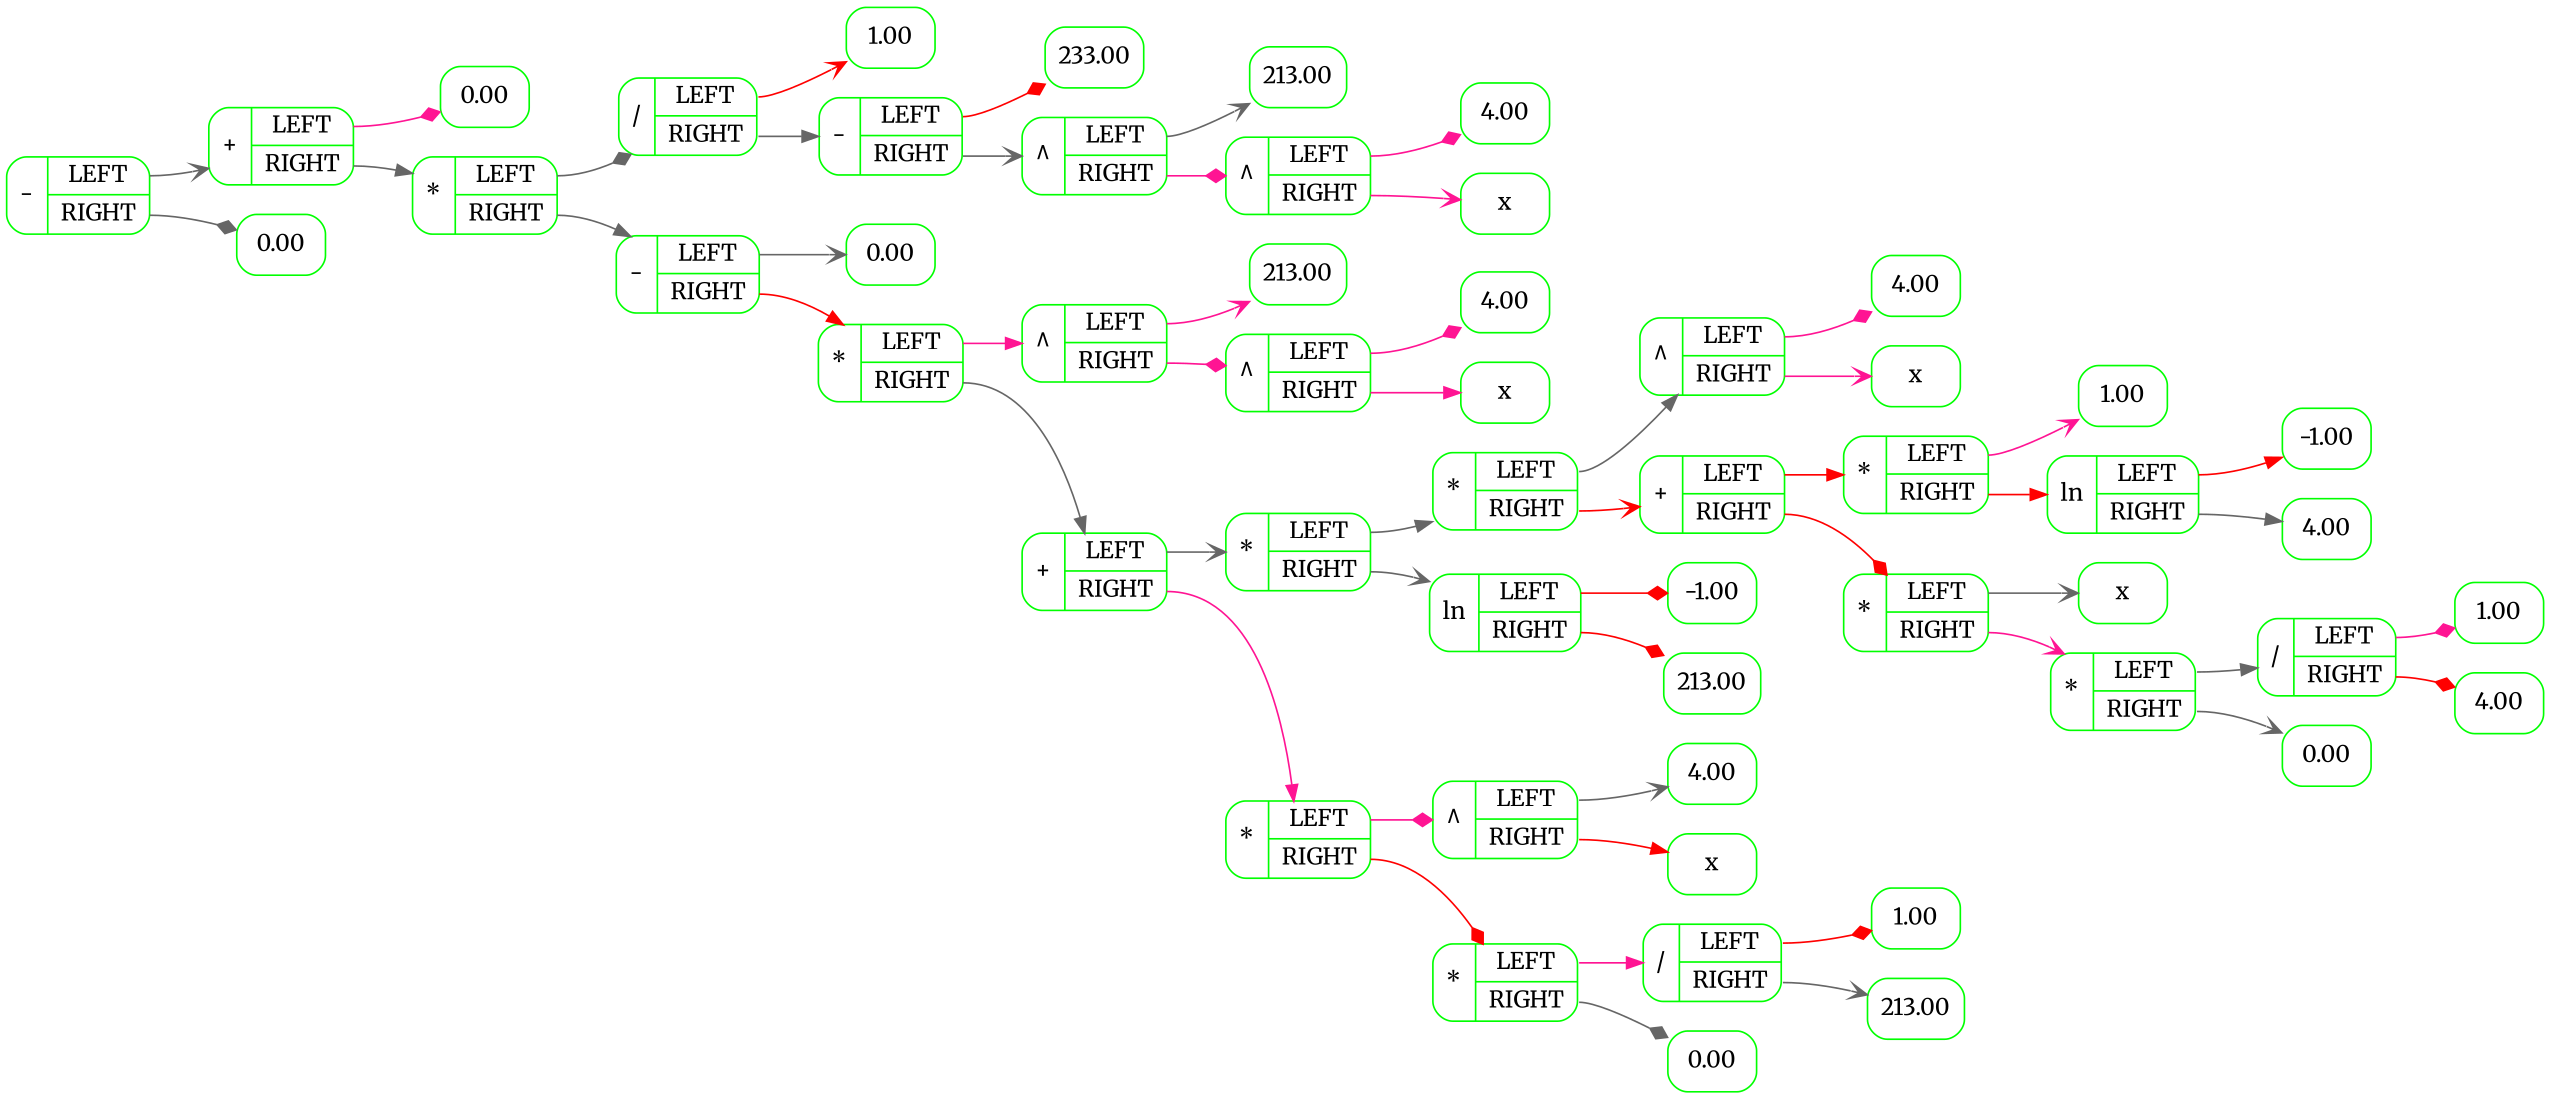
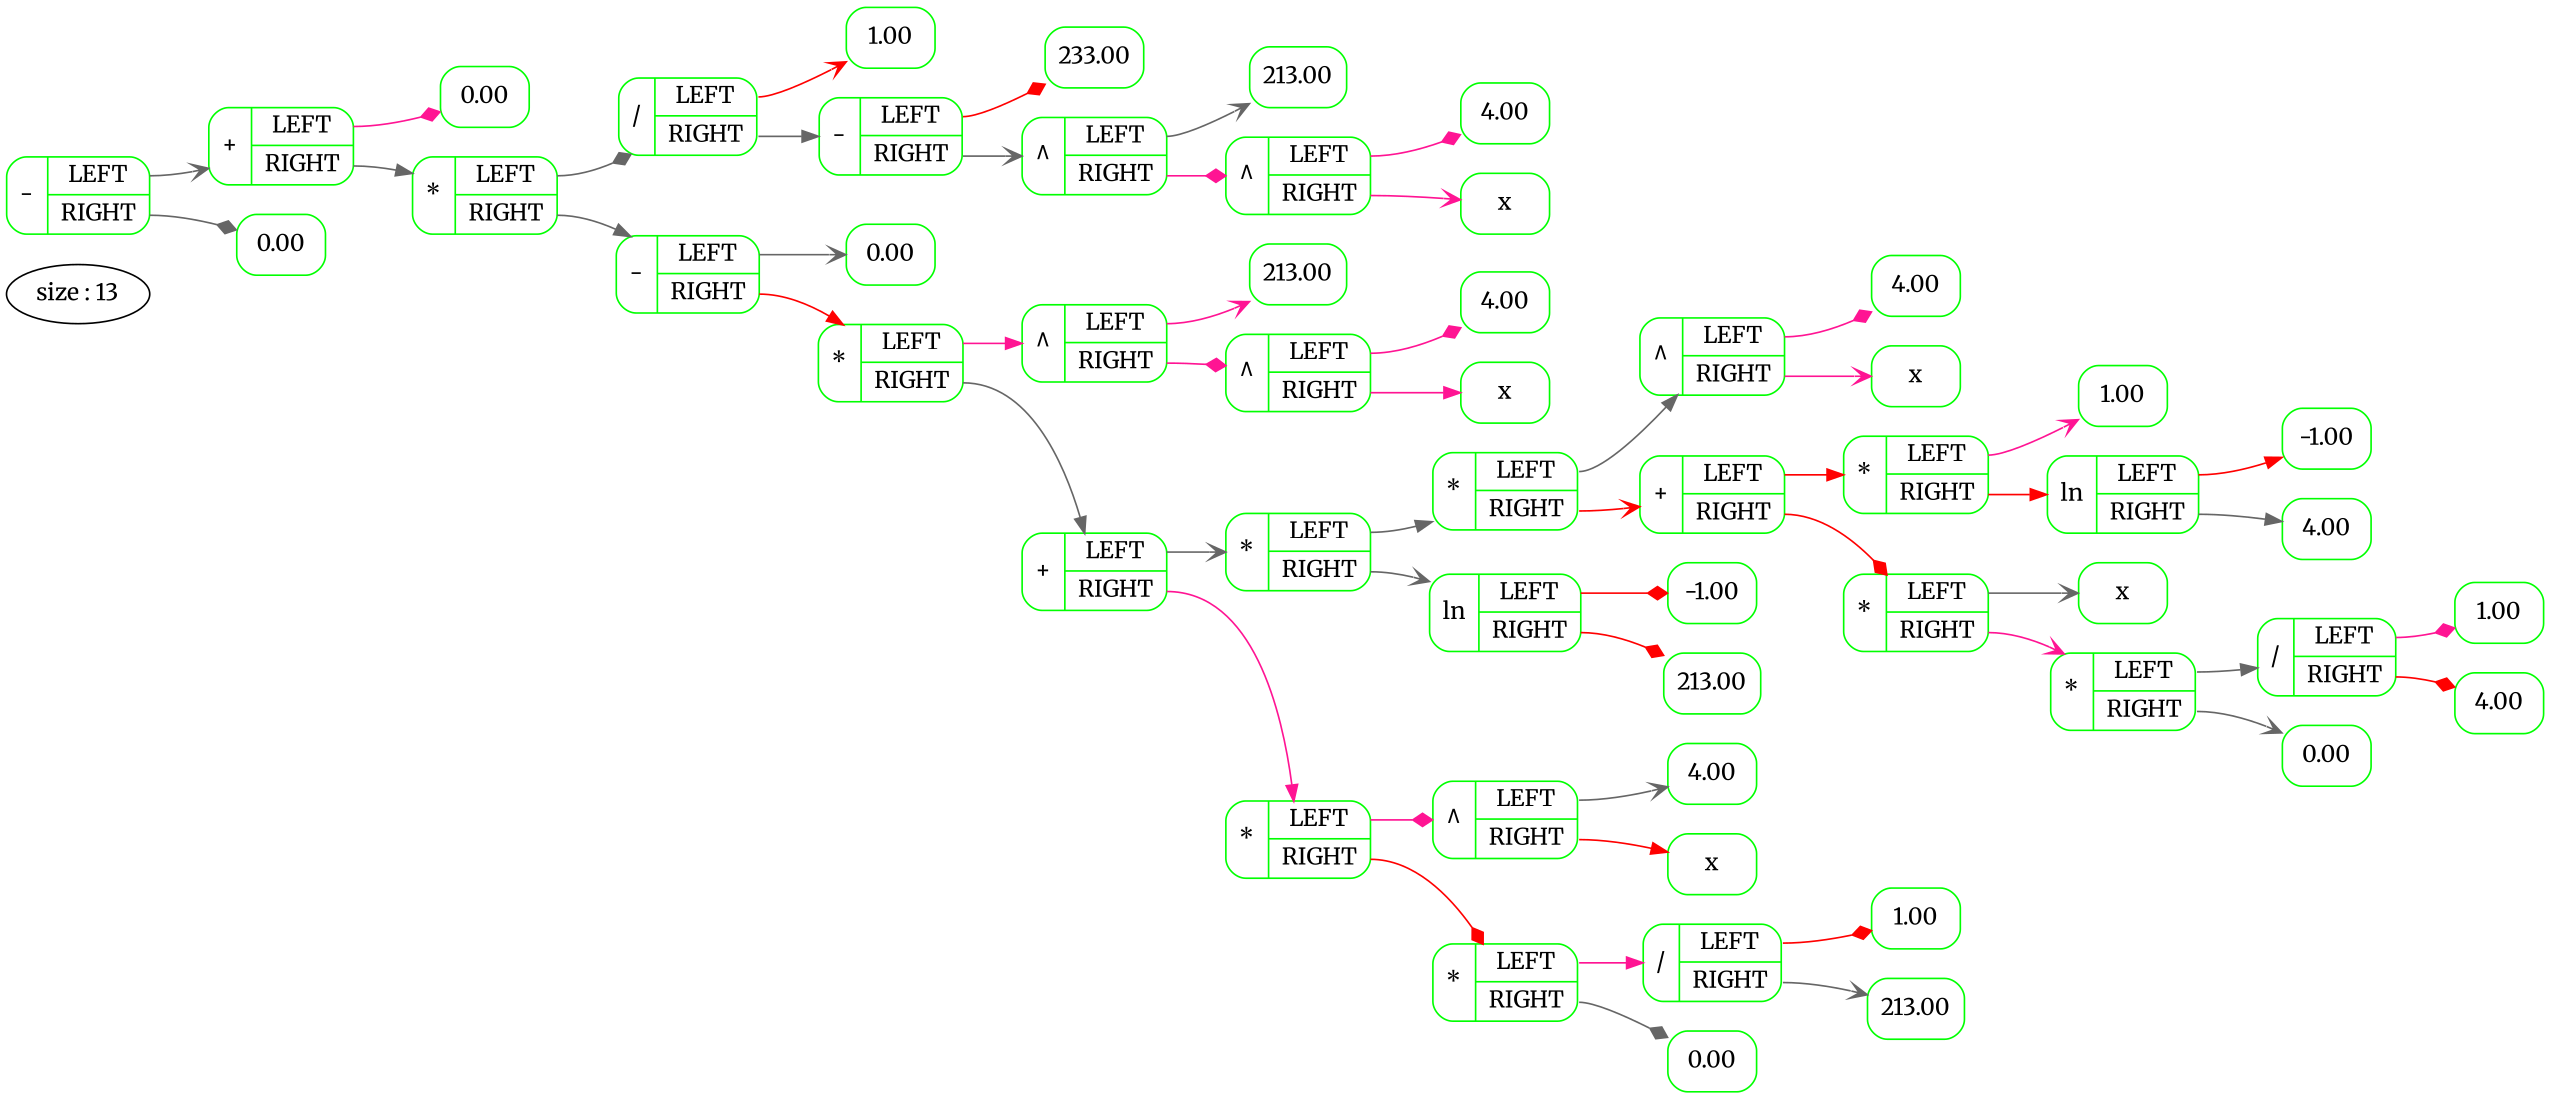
node "size : 13": added
